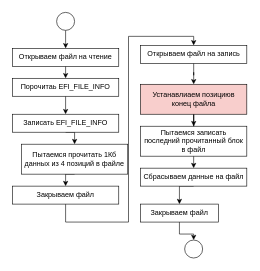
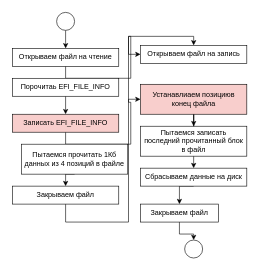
edge "Открываем файл на чтение" -> "Порочитаь EFI_FILE_INFO": now "Открываем файл на чтение" -> "Открываем файл на запись"
edge "Открываем файл на запись" -> "Устанавлиаем позициюв конец файла": removed
node "Записать EFI_FILE_INFO": fillcolor #ffffff -> #f8cecc
edge "Записать EFI_FILE_INFO" -> "Пытаемся прочитать 1Кб данных из 4 позиций в файле": now "Записать EFI_FILE_INFO" -> "Устанавлиаем позициюв конец файла"
node "Сбрасываем данные на файл": label "Сбрасываем данные на файл" -> "Сбрасываем данные на диск"
